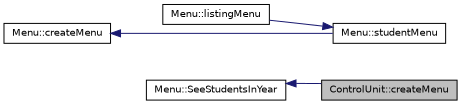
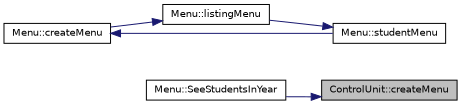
edge "Menu::createMenu" -> "Menu::listingMenu": added
edge "ControlUnit::createMenu" -> "Menu::SeeStudentsInYear": reversed
